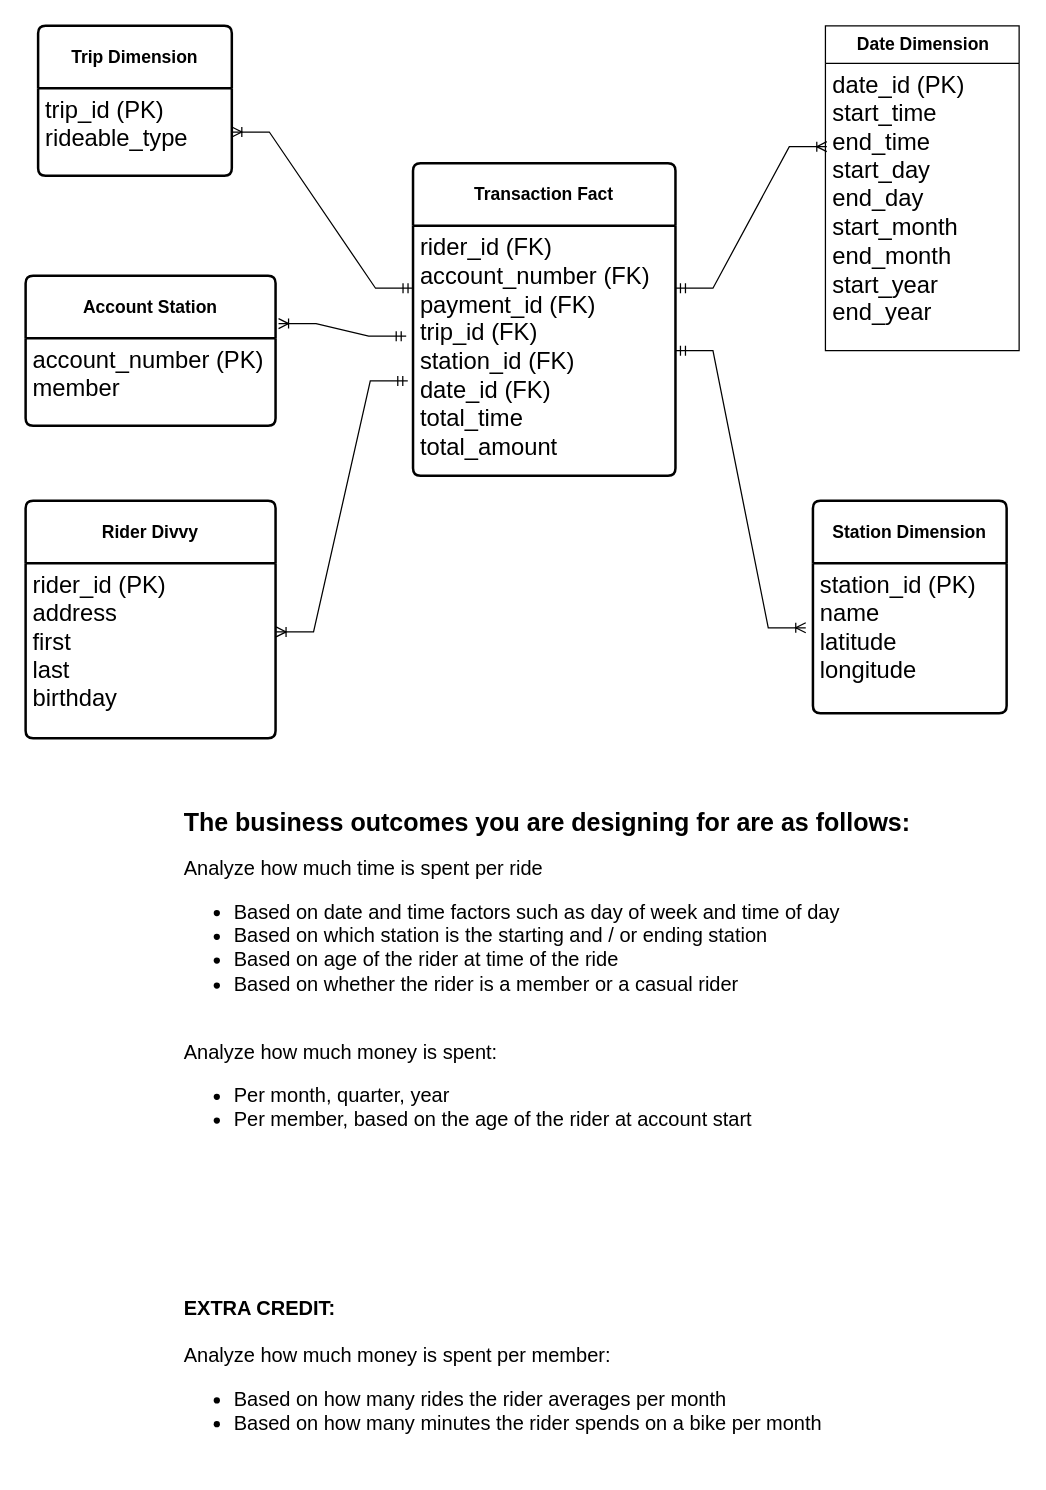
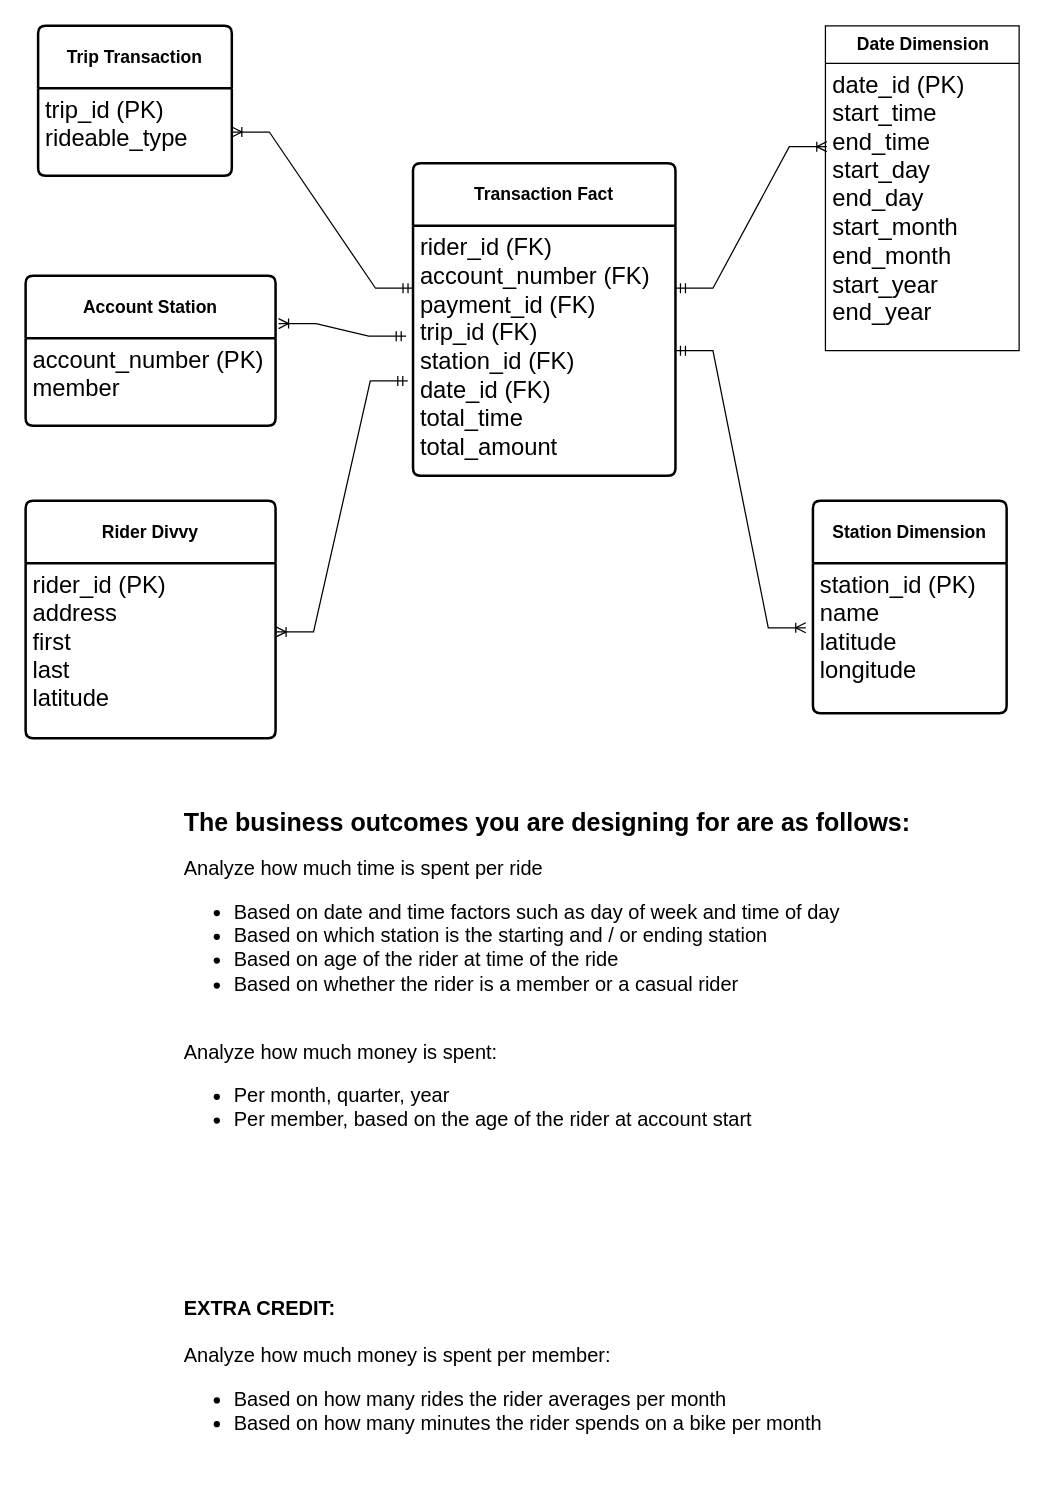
node "Trip Dimension": label "Trip Dimension" -> "Trip Transaction"
node "rider_id (PK) address first last birthday": label "rider_id (PK) address first last birthday" -> "rider_id (PK) address first last latitude"
